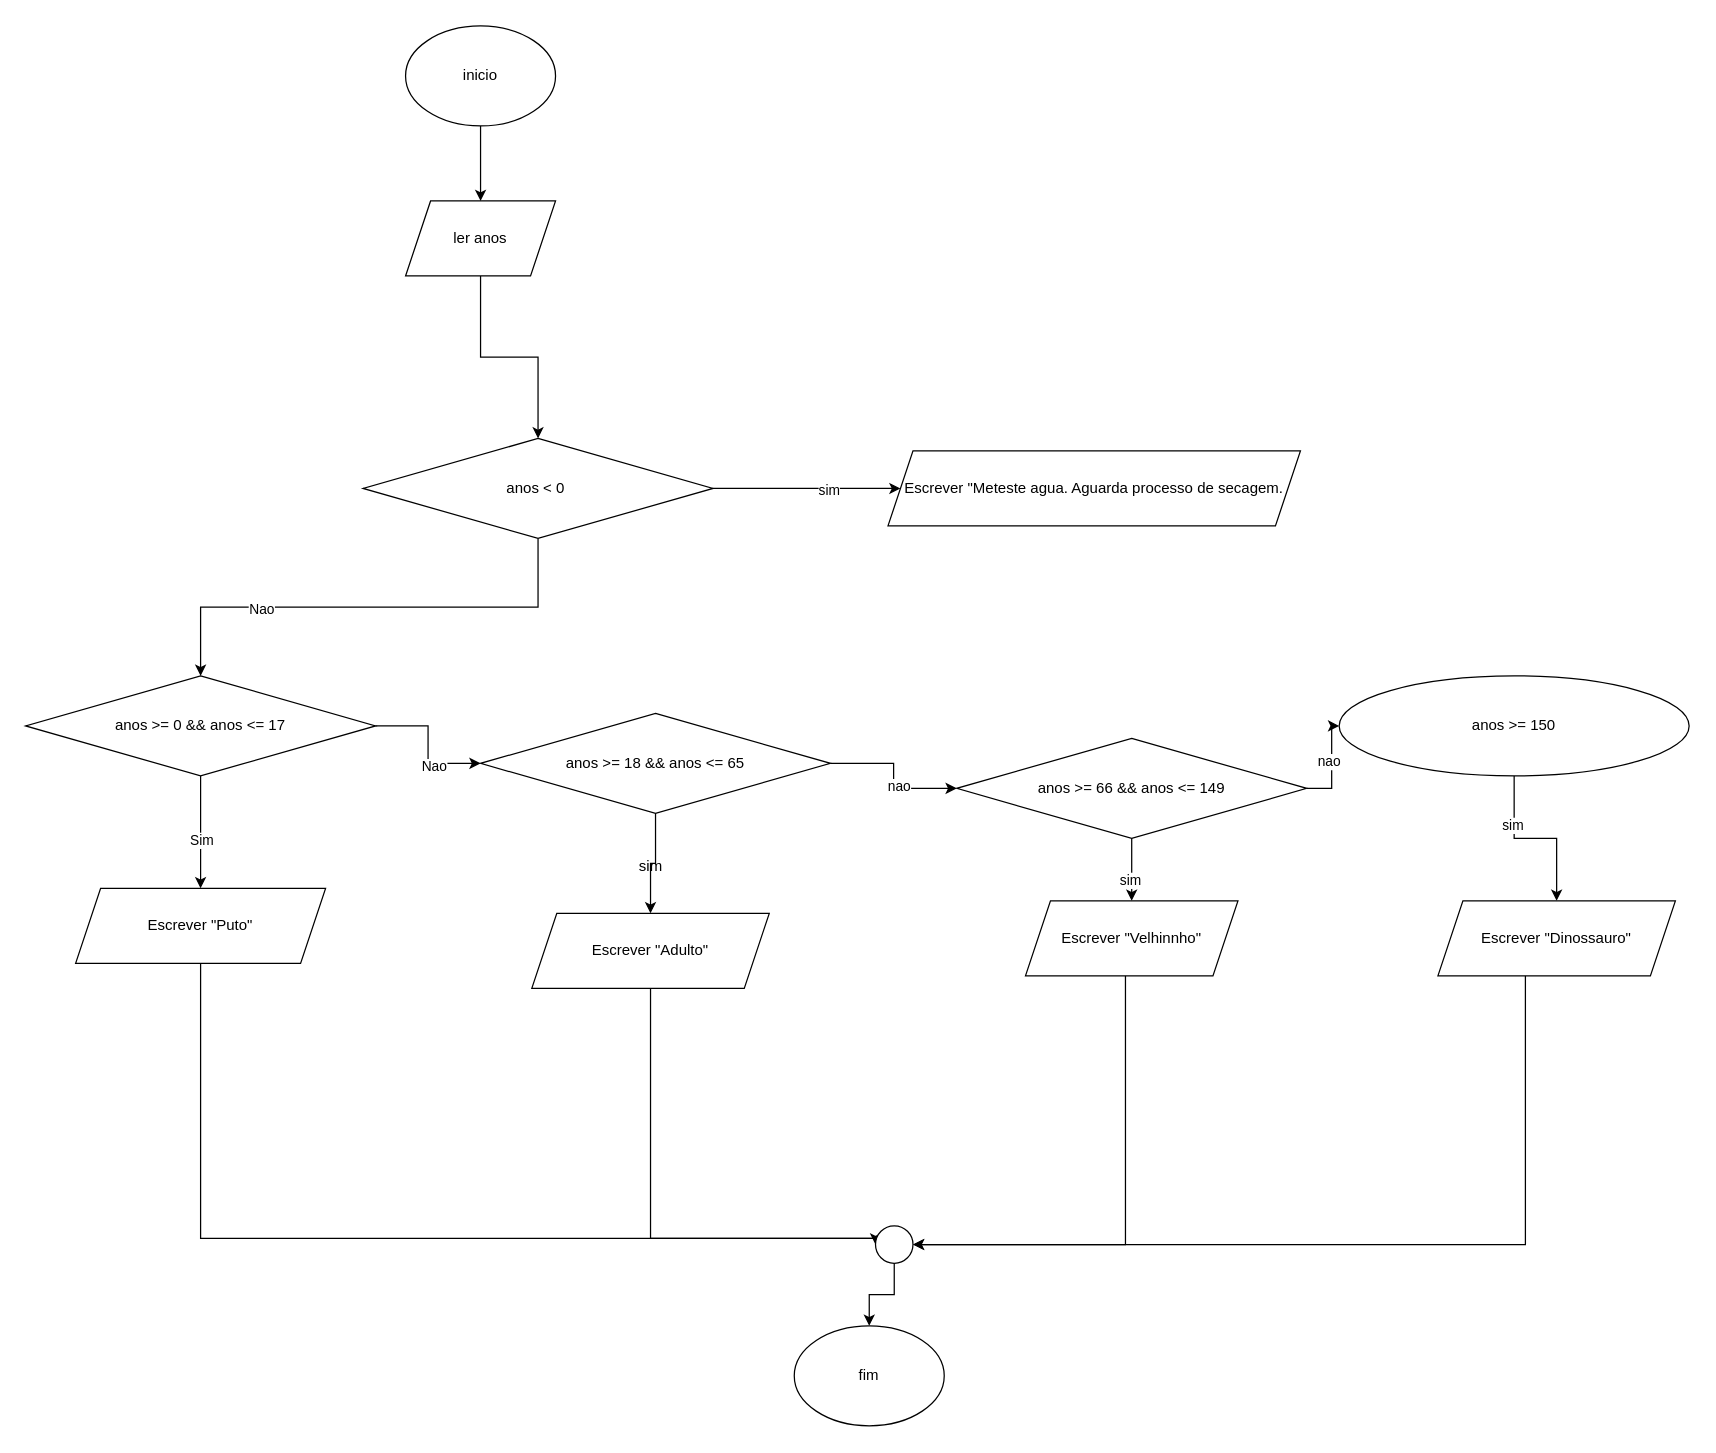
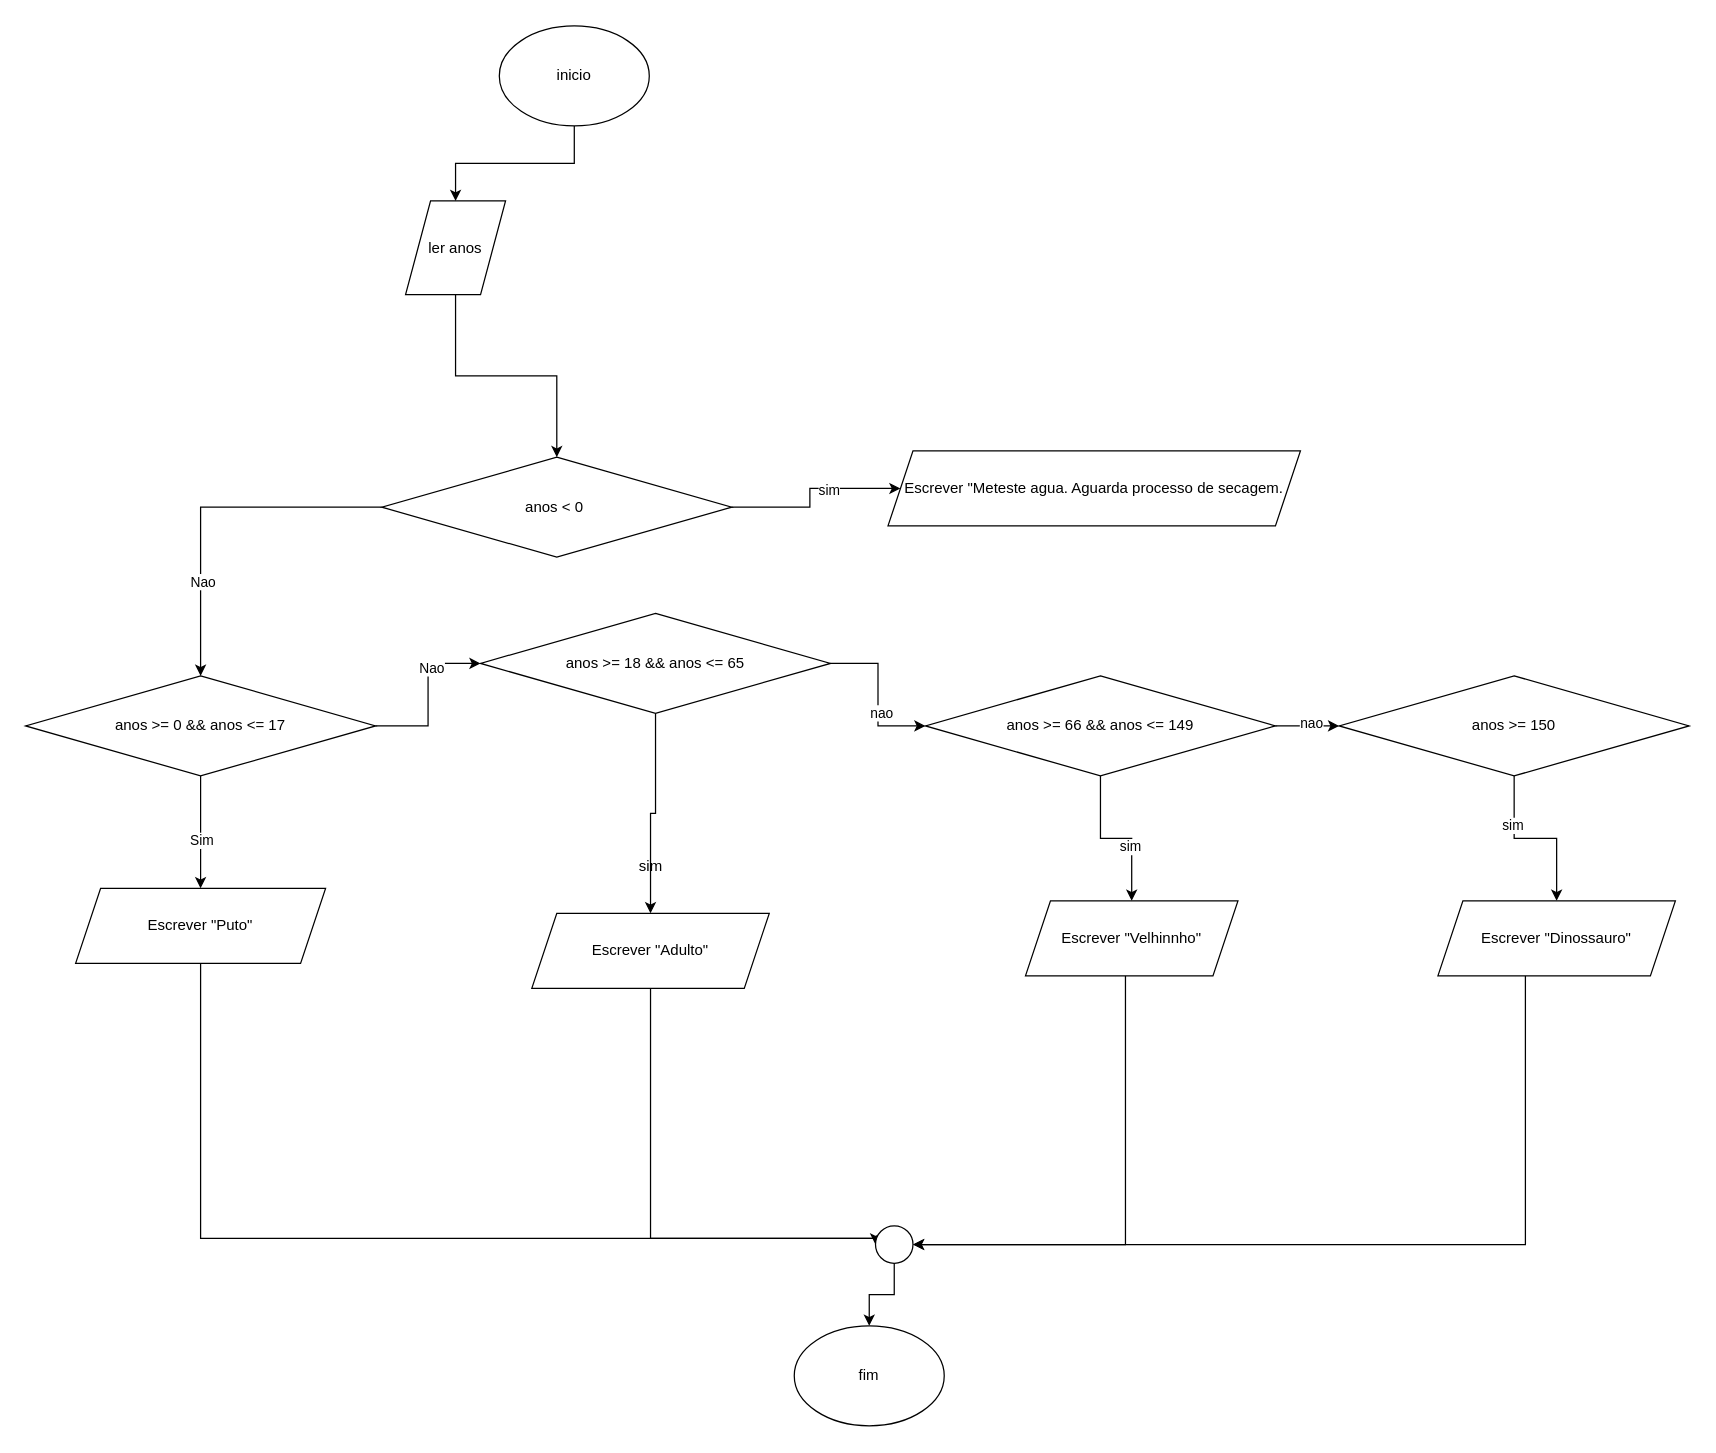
node "inicio": moved (481, 76) -> (574, 76)
node "ler anos": size 150x75 -> 100x94
node "anos < 0": moved (538, 488) -> (557, 507)
node "anos >= 150": shape ellipse -> diamond
node "anos >= 18 && anos <= 65": moved (656, 763) -> (656, 663)
node "anos >= 66 && anos <= 149": moved (1132, 788) -> (1101, 726)
